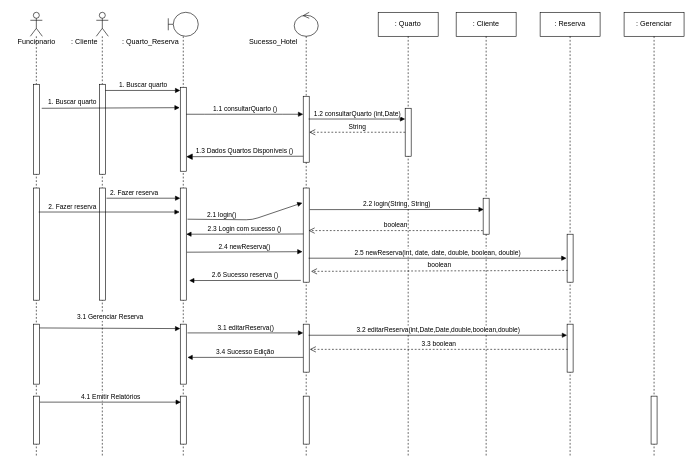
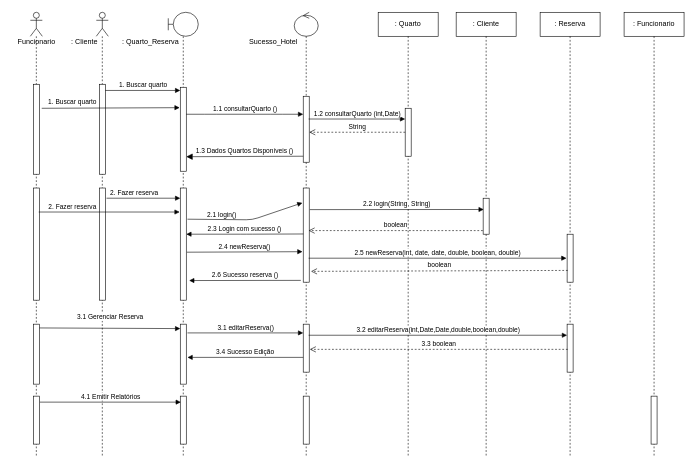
node ": Gerenciar": label ": Gerenciar" -> ": Funcionario"
